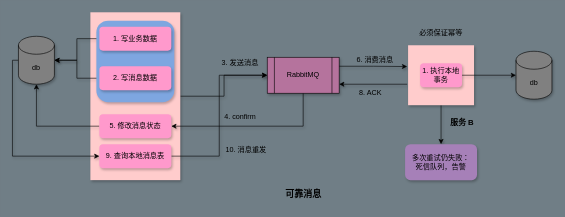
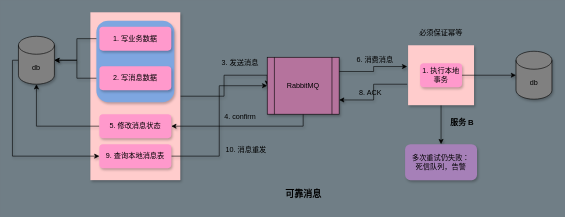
node "RabbitMQ": size 72x36 -> 72x57
